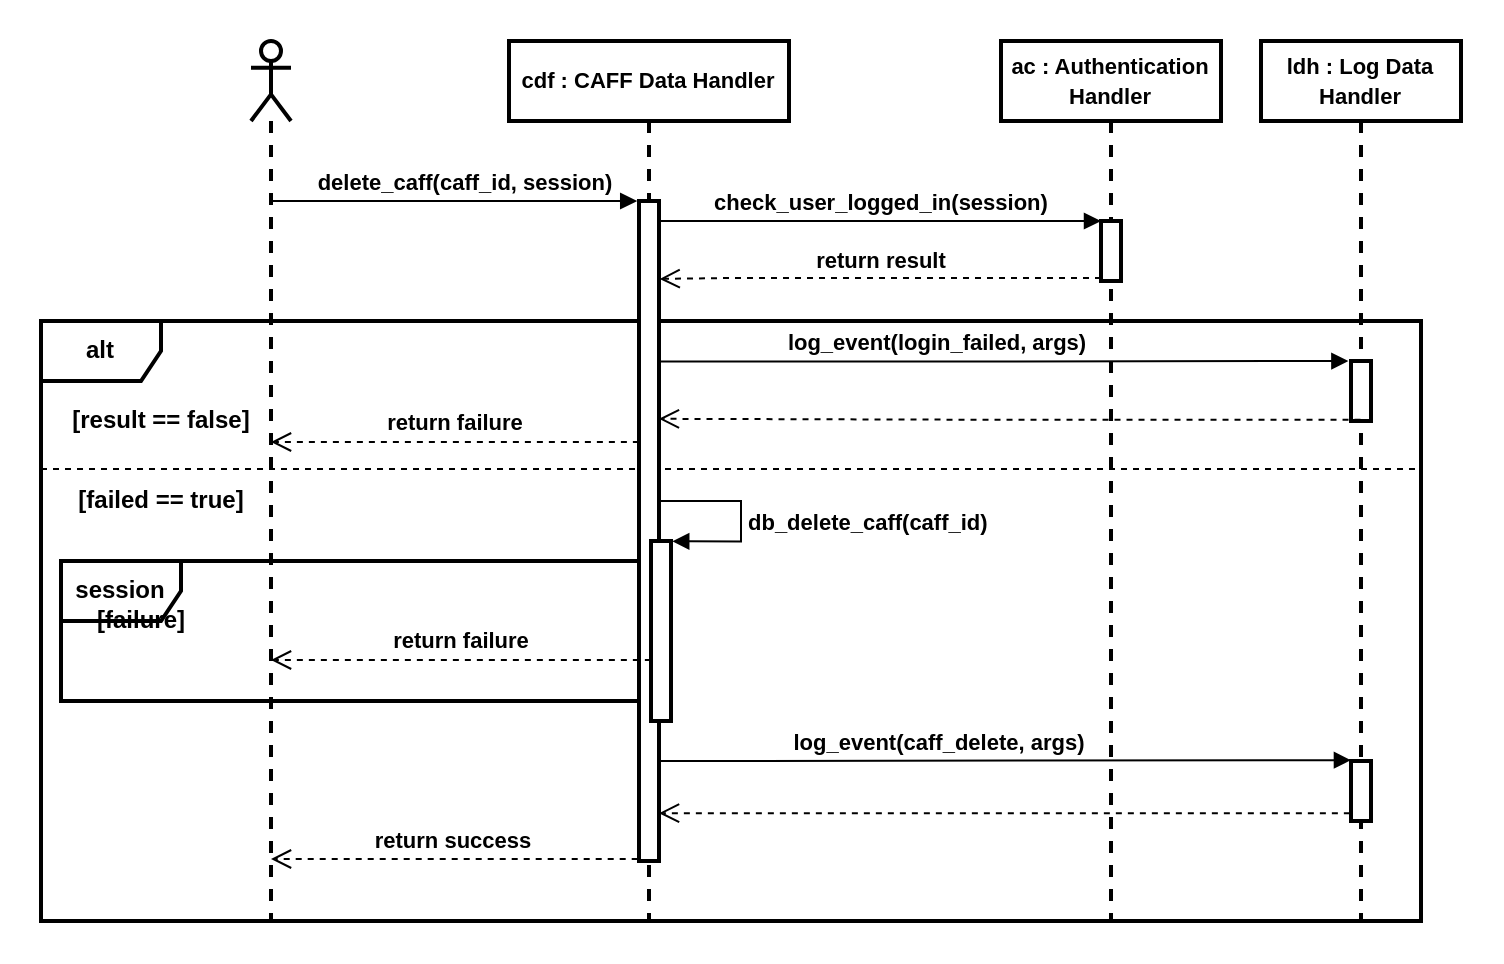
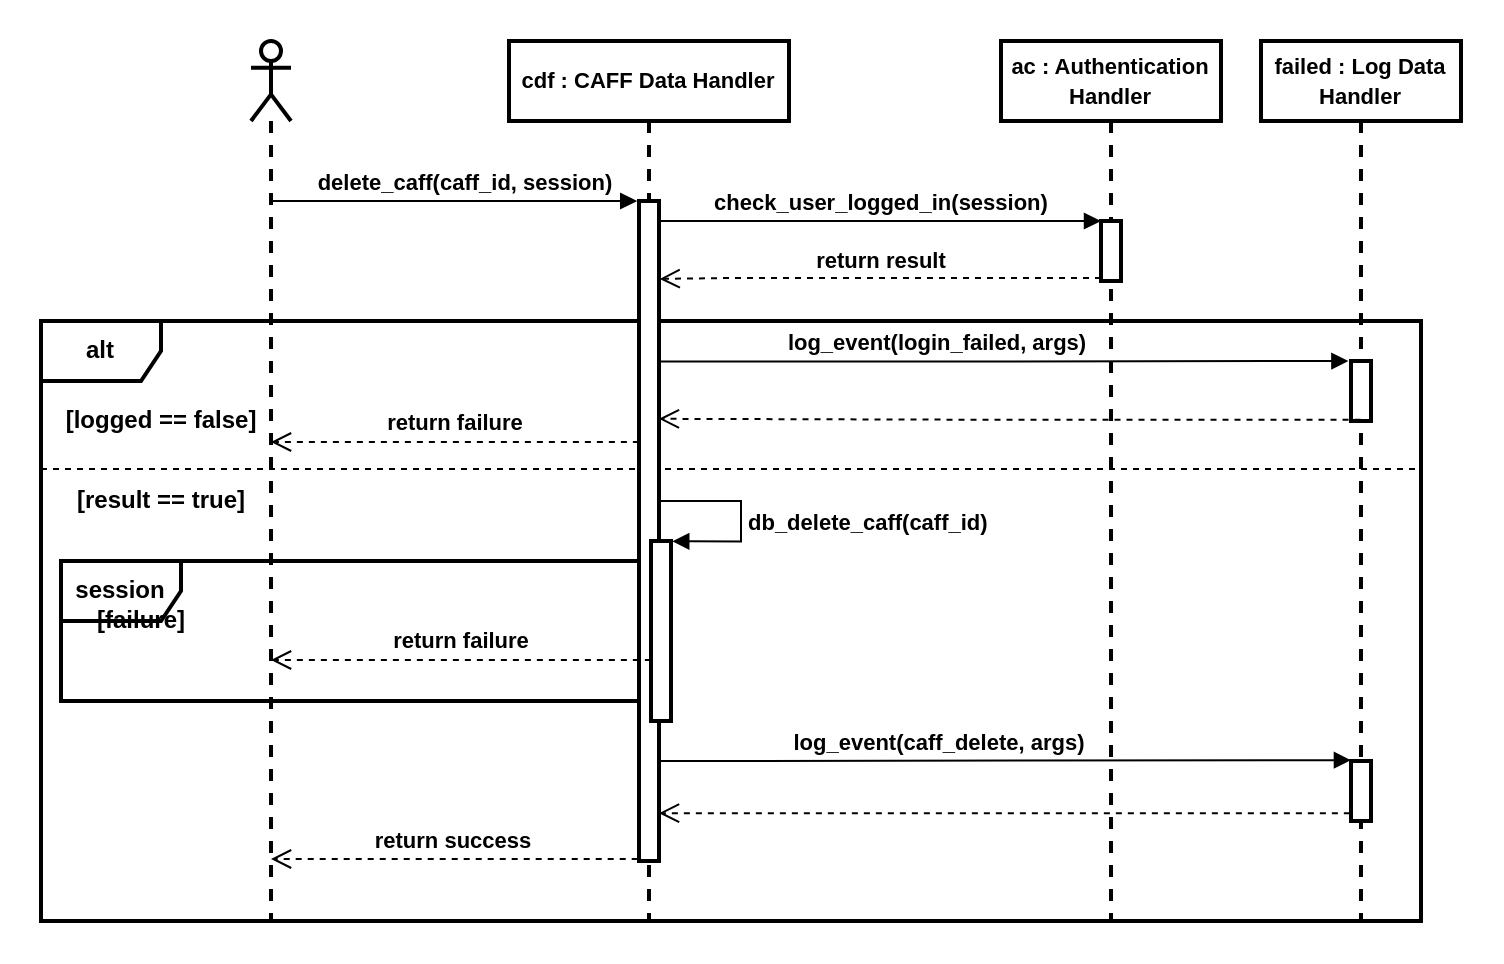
node "ldh : Log Data Handler": label "ldh : Log Data Handler" -> "failed : Log Data Handler"
node "[result == false]": label "[result == false]" -> "[logged == false]"
node "[failed == true]": label "[failed == true]" -> "[result == true]"
